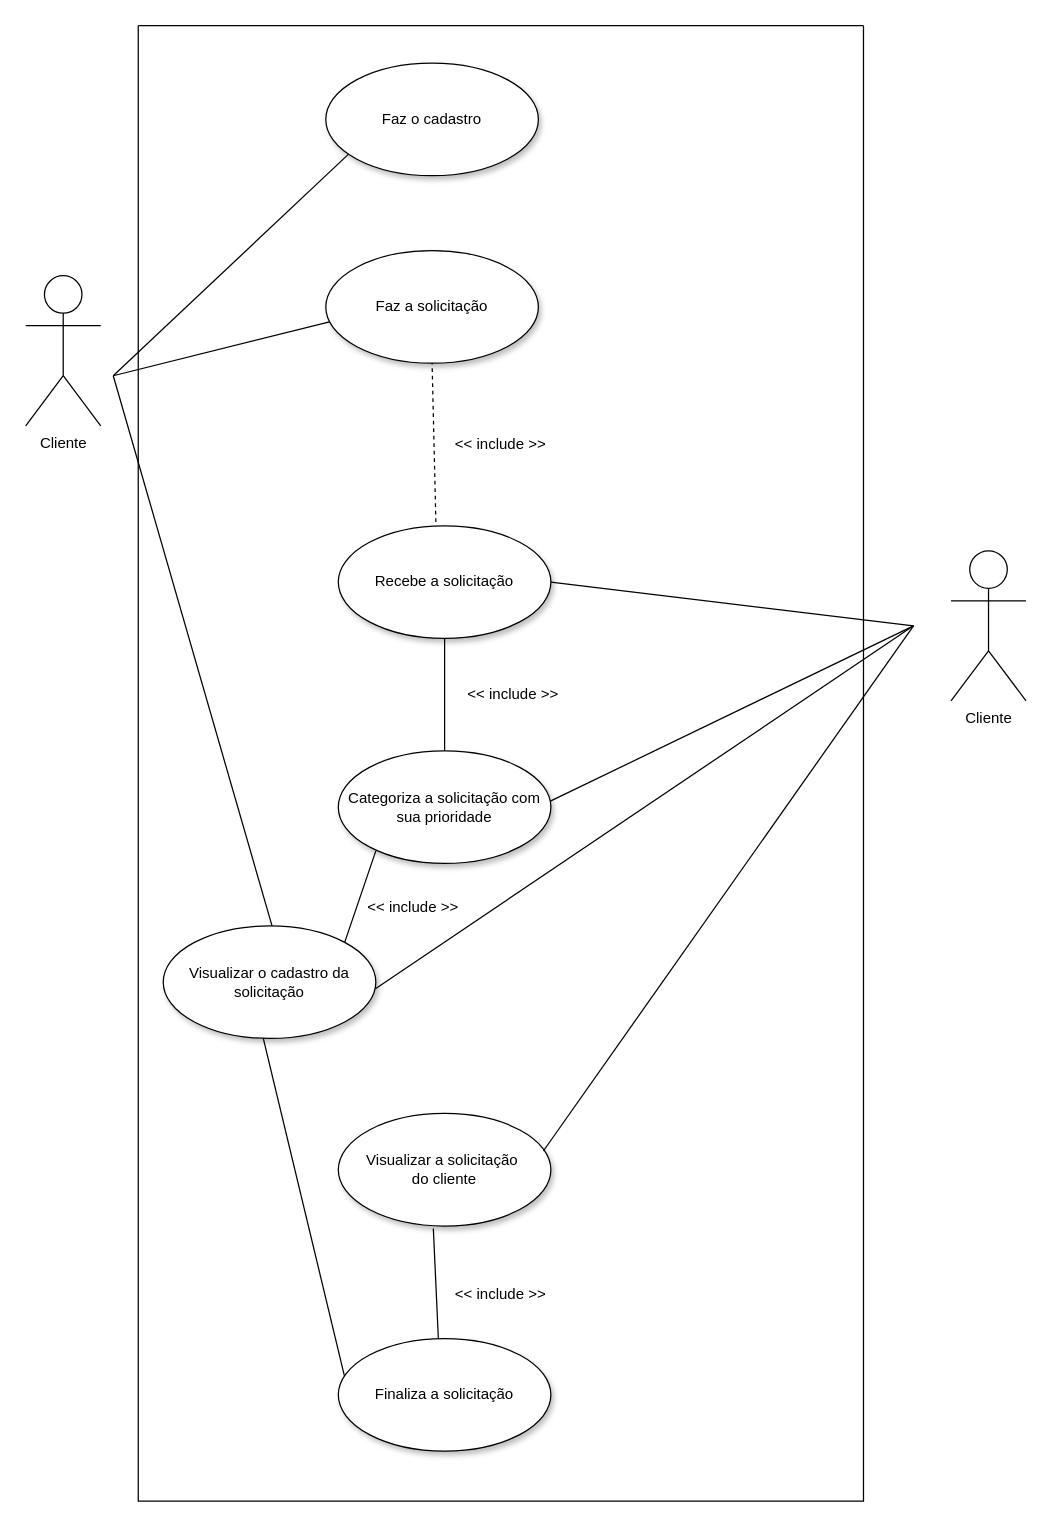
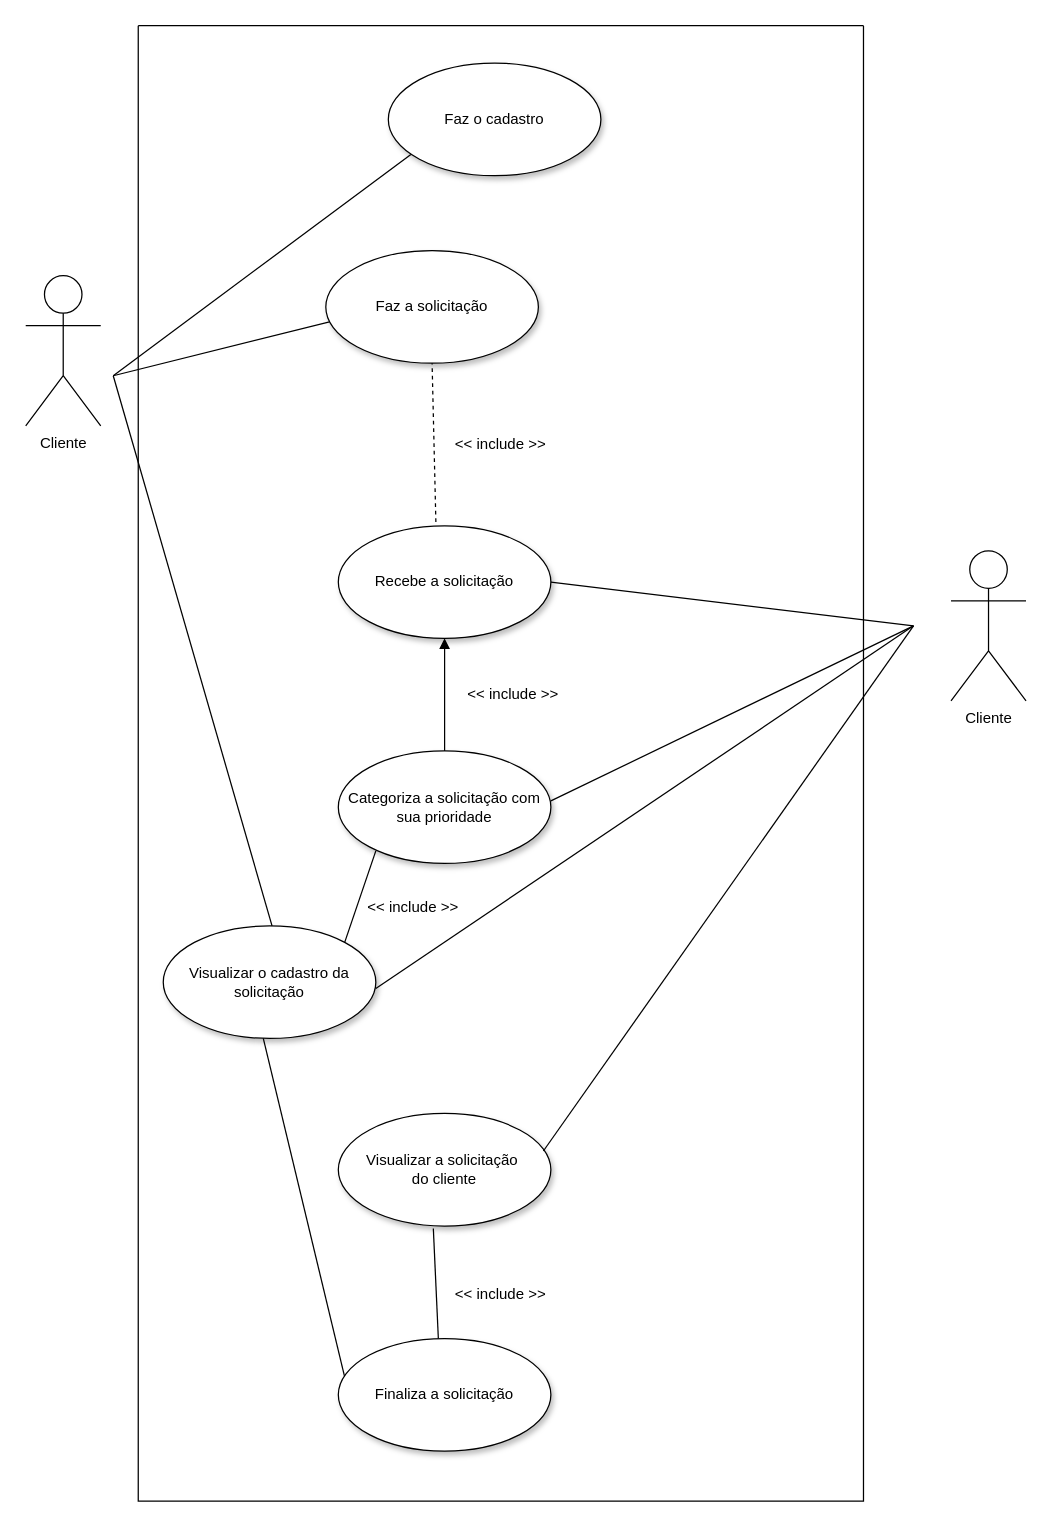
node "Faz o cadastro": moved (432, 119) -> (494, 119)
edge "Recebe a solicitação" -- "Categoriza a solicitação com sua prioridade": arrowhead none -> block
